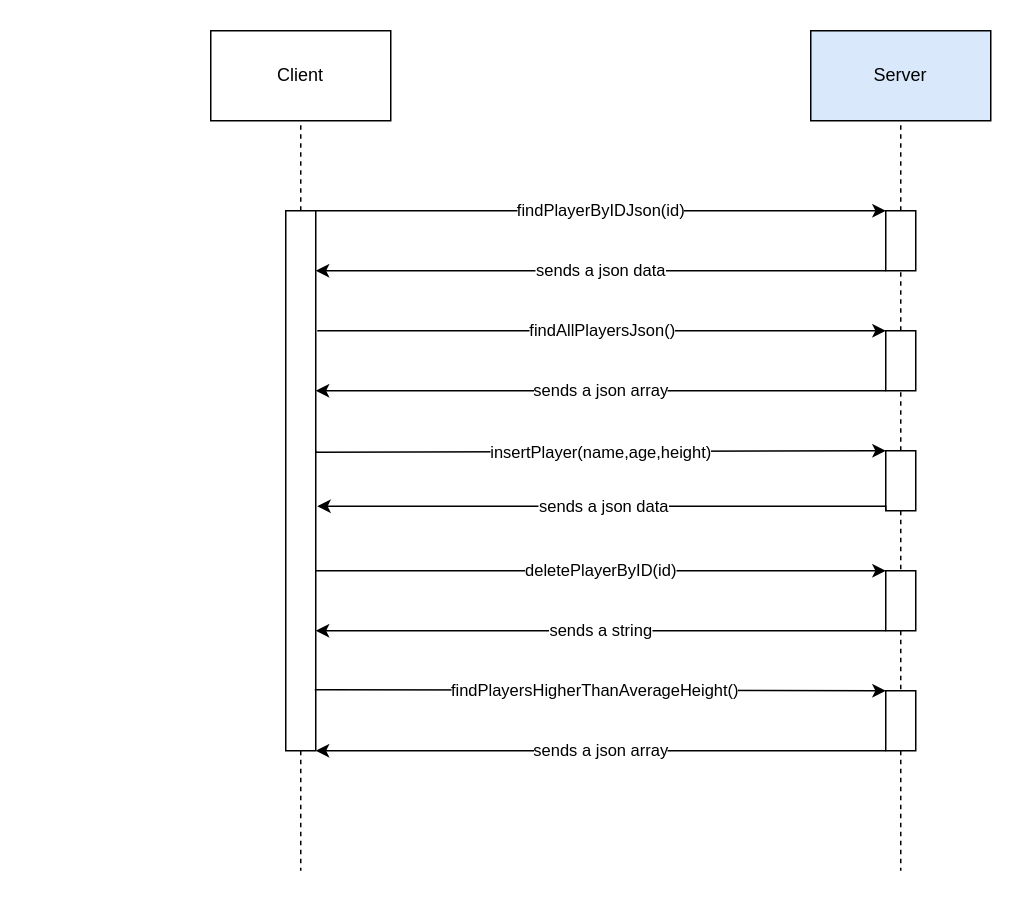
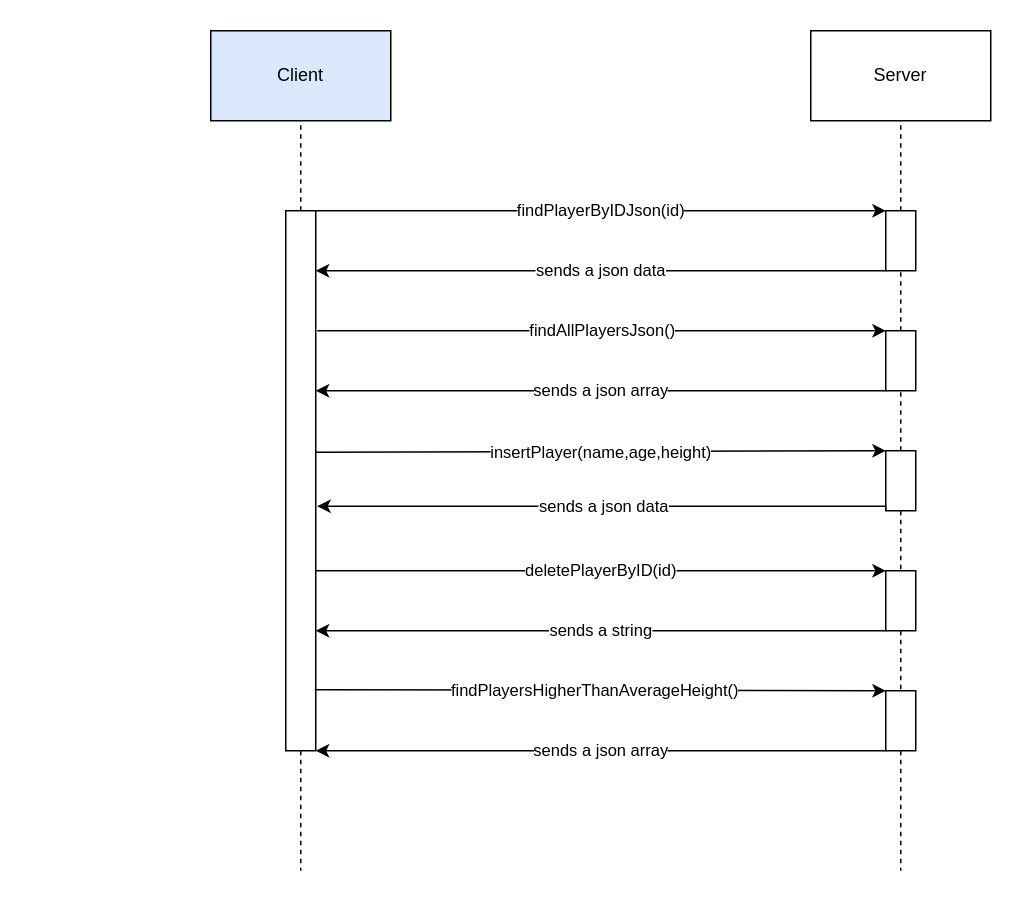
node "Client": fillcolor #ffffff -> #dae8fc
node "Server": fillcolor #dae8fc -> #ffffff
